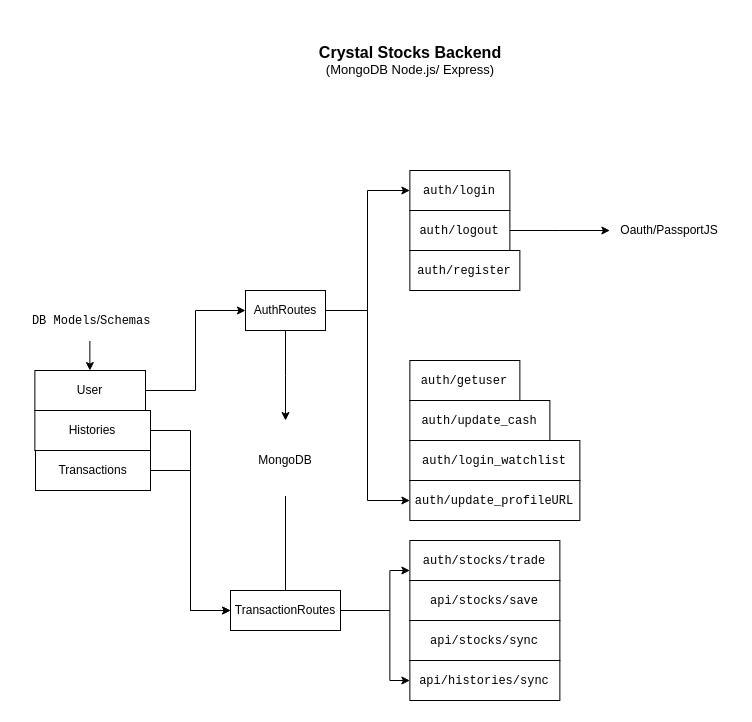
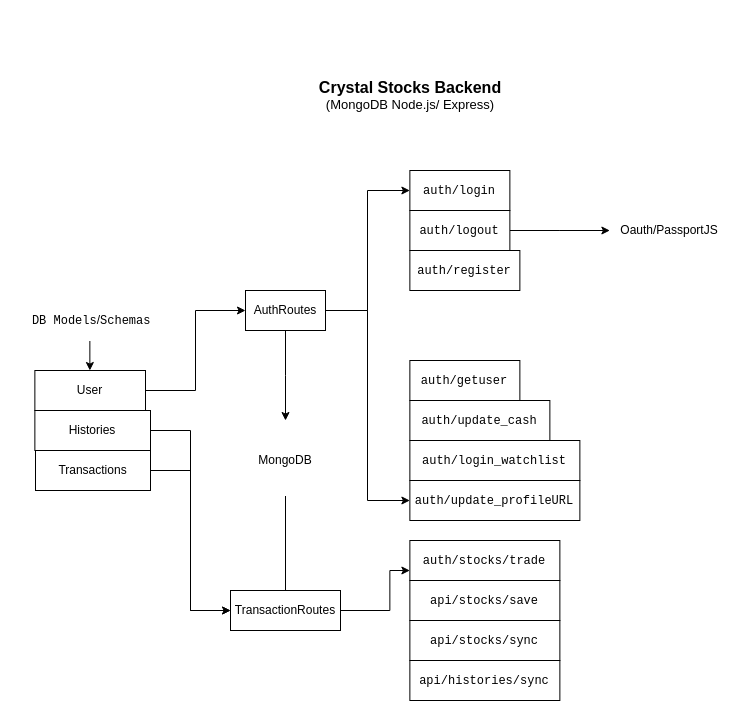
node "Crystal Stocks Backend (MongoDB Node.js/ Express)": moved (411, 61) -> (411, 96)
edge "TransactionRoutes" -> "api/histories/sync": removed
